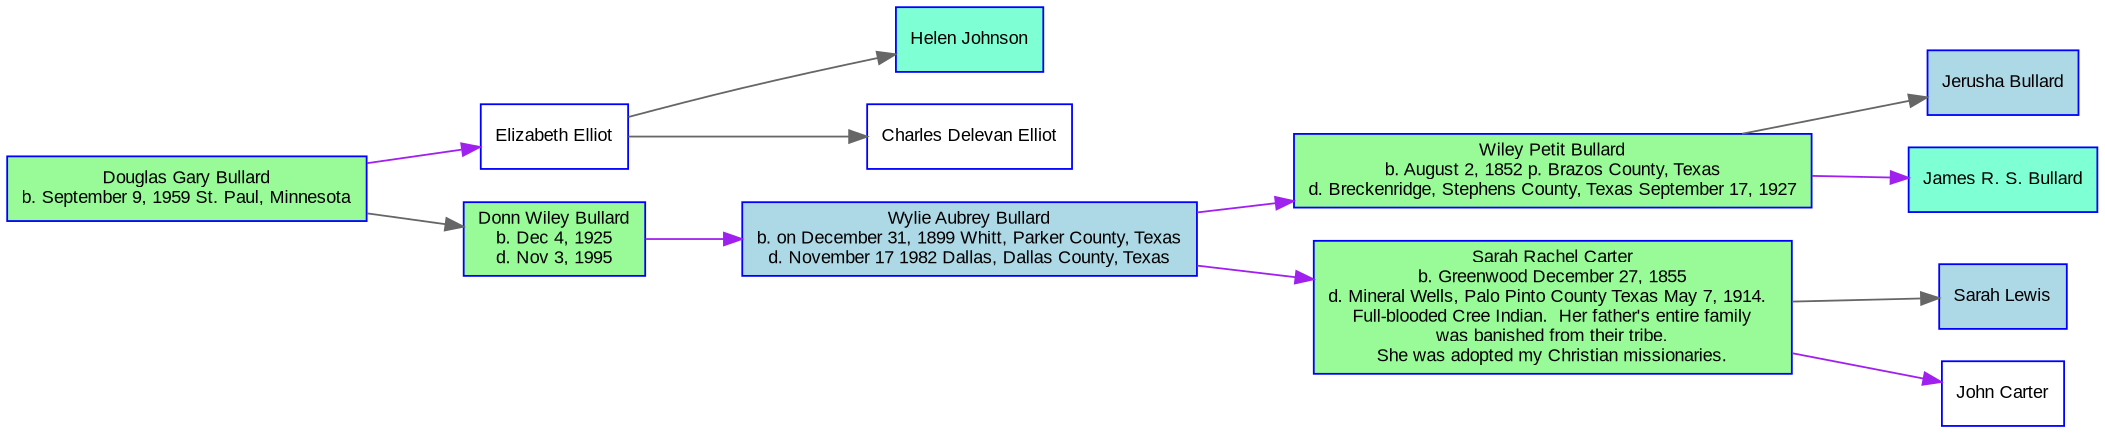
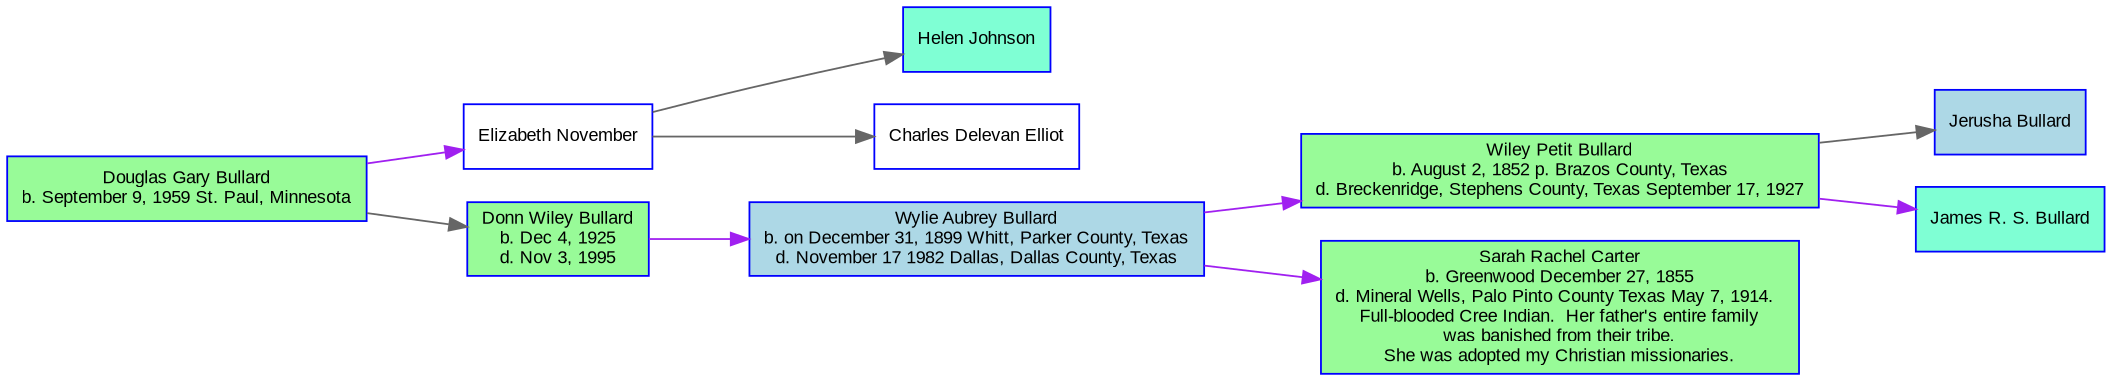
node "Elizabeth Elliot": label "Elizabeth Elliot" -> "Elizabeth November"
node "Sarah Lewis": removed
node "John Carter": removed
